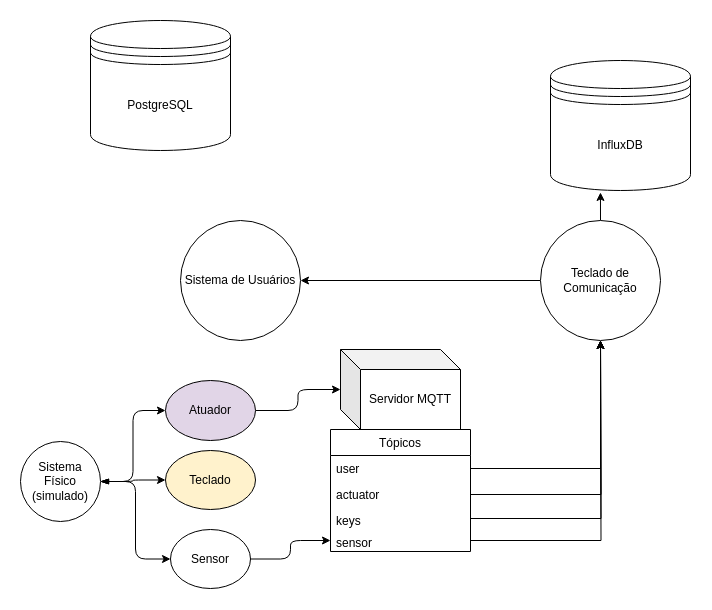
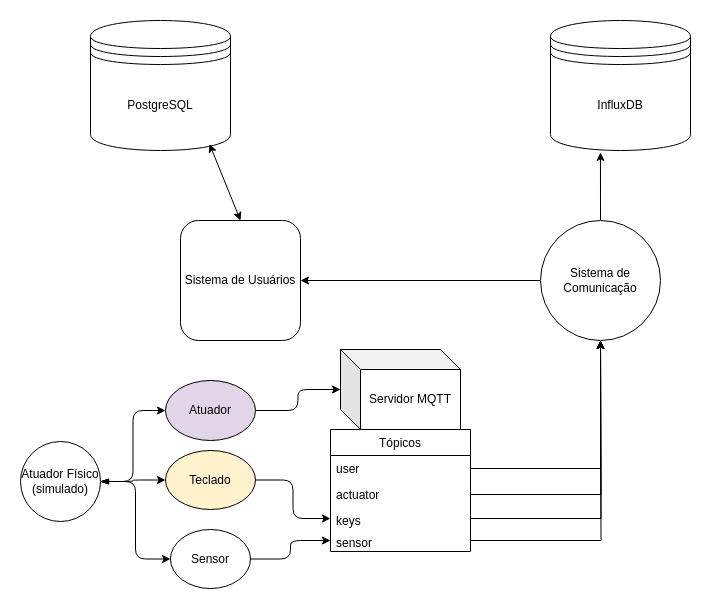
node "InfluxDB": moved (621, 126) -> (621, 86)
edge "PostgreSQL" -- "Sistema de Usuários": added
node "Sistema de Usuários": shape ellipse -> rounded rectangle
node "Teclado de Comunicação": label "Teclado de Comunicação" -> "Sistema de Comunicação"
node "Sistema Físico (simulado)": label "Sistema Físico (simulado)" -> "Atuador Físico (simulado)"
edge "Teclado" -> "keys": added
